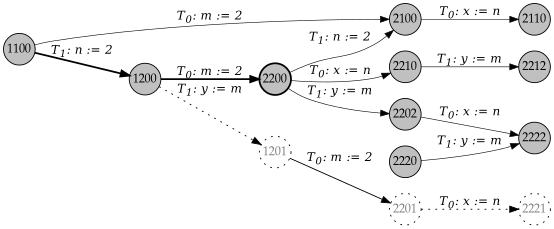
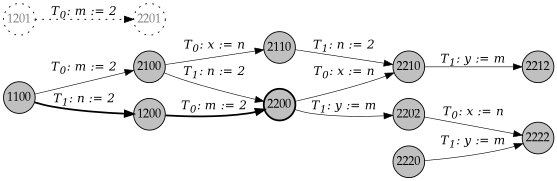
edge "2110" -> "2210": added, label "T 1 : n := 2"
edge "2200" -> "2100": reversed
edge "1200" -> "1201": removed, label "T 1 : y := m"
edge "1201" -> "2201": style solid -> dotted
node "2221": removed
